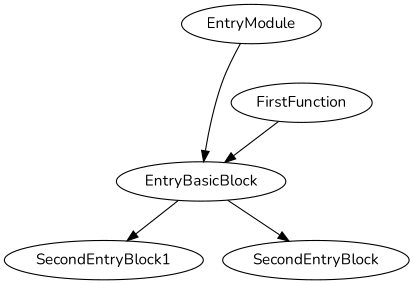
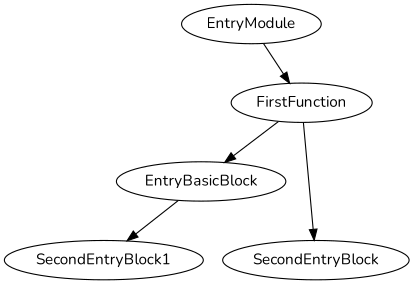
edge "EntryModule" -> "EntryBasicBlock": now "EntryModule" -> "FirstFunction"
edge "EntryBasicBlock" -> "SecondEntryBlock": now "FirstFunction" -> "SecondEntryBlock"
